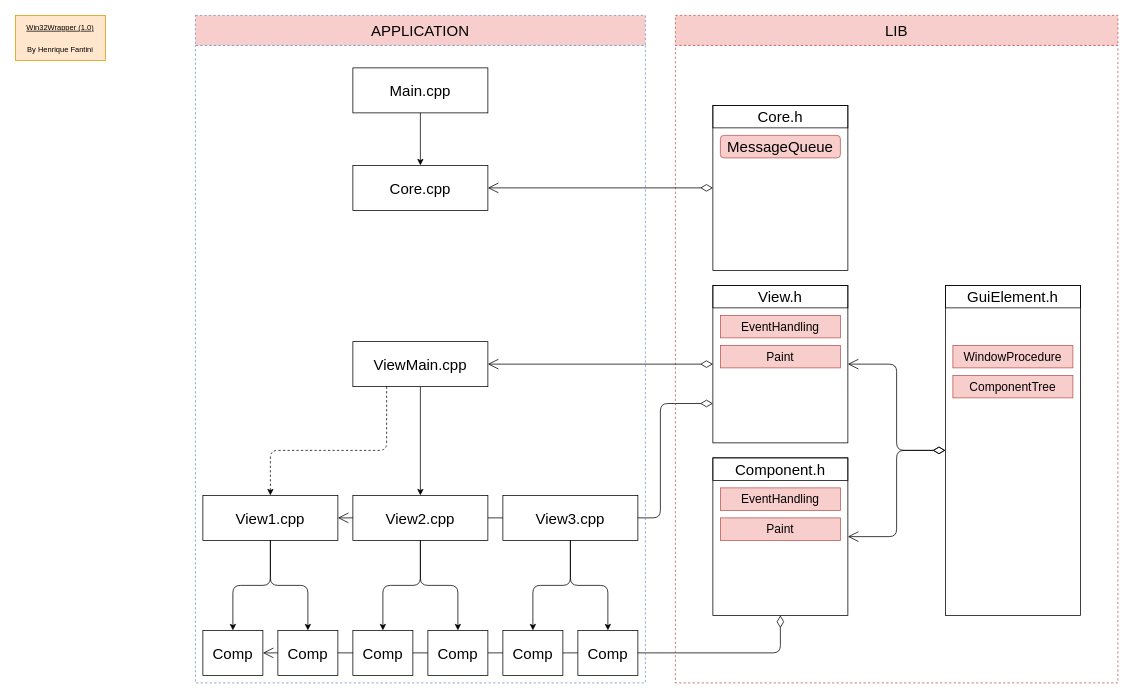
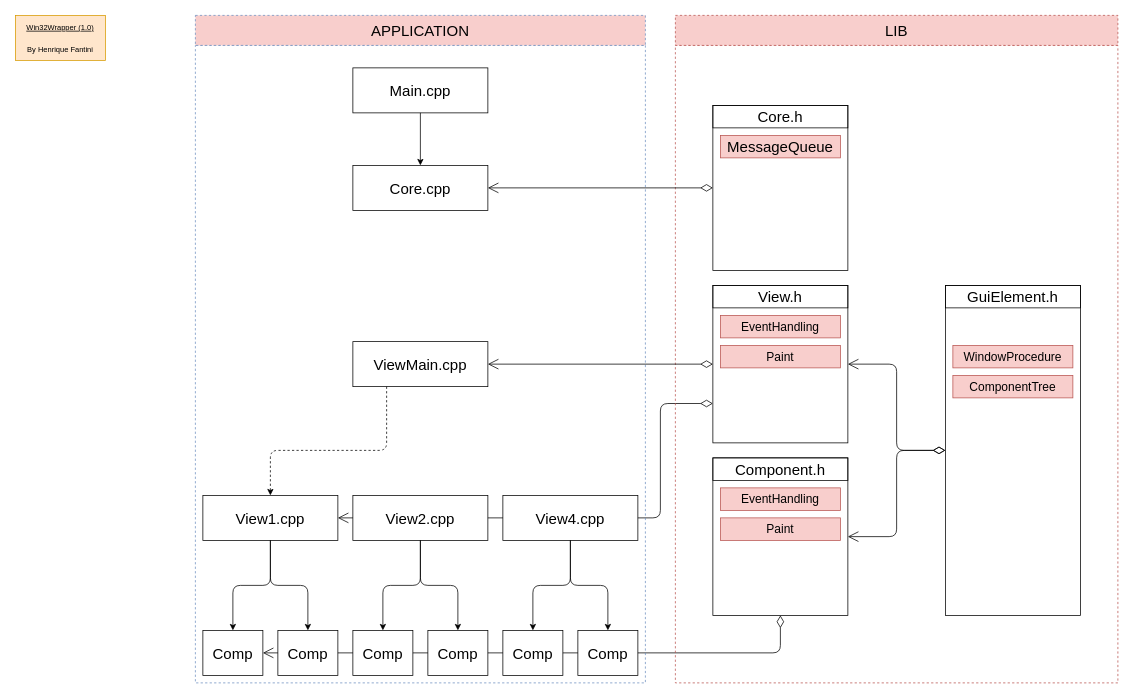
node "MessageQueue": shape rounded rectangle -> rectangle
edge "ViewMain.cpp" -> "View2.cpp": removed
node "View3.cpp": label "View3.cpp" -> "View4.cpp"
